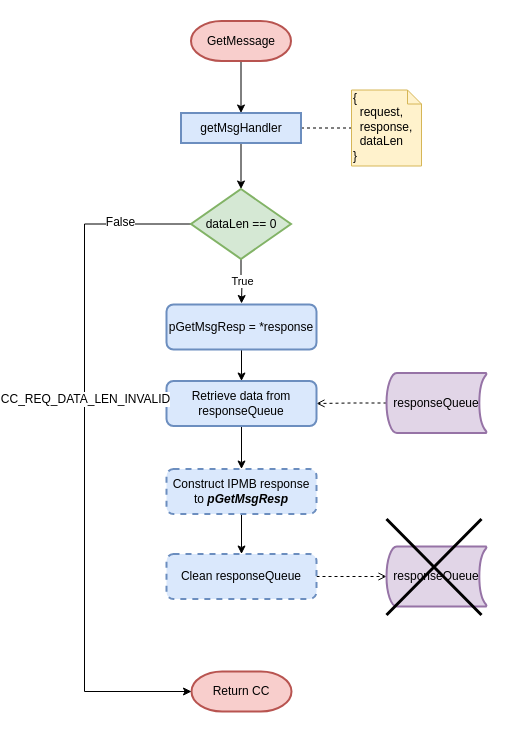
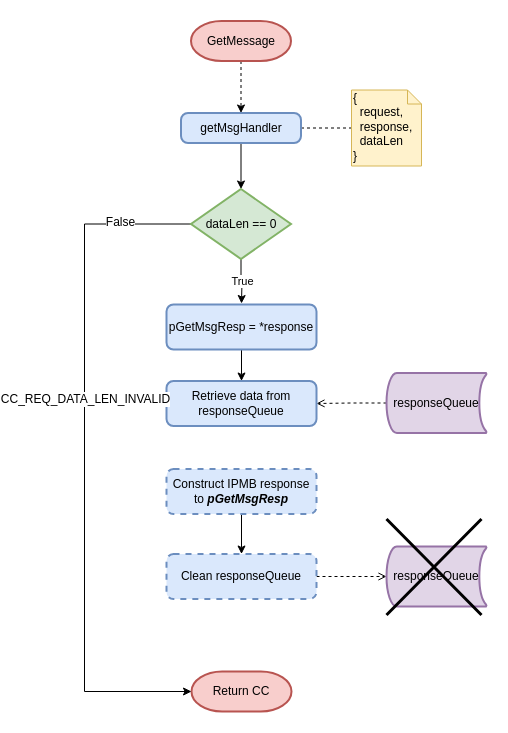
edge "GetMessage" -> "getMsgHandler": style solid -> dashed
node "getMsgHandler": shape rectangle -> rounded rectangle
edge "Retrieve data from responseQueue" -> "Construct IPMB response to pGetMsgResp": removed
